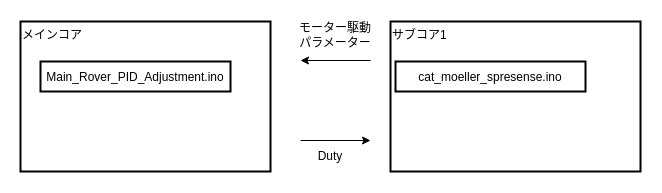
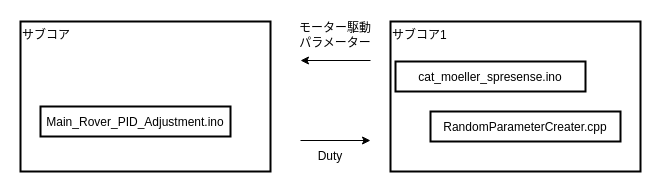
node "メインコア": label "メインコア" -> "サブコア"
node "Main_Rover_PID_Adjustment.ino": moved (136, 77) -> (136, 122)
node "RandomParameterCreater.cpp": added
